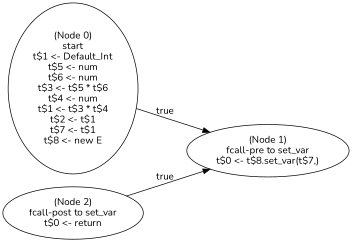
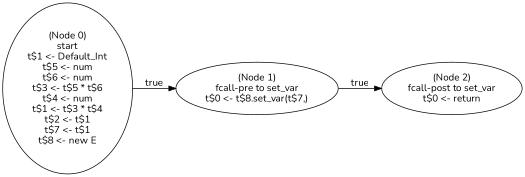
edge "(Node 2) fcall-post to set_var t$0 <- return" -> "(Node 1) fcall-pre to set_var t$0 <- t$8.set_var(t$7,)": reversed
